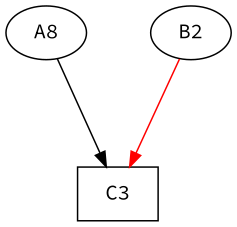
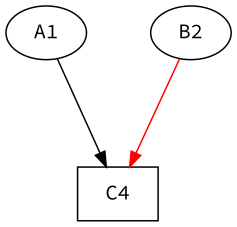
node "A8": label "A8" -> "A1"
node "C3": label "C3" -> "C4"
